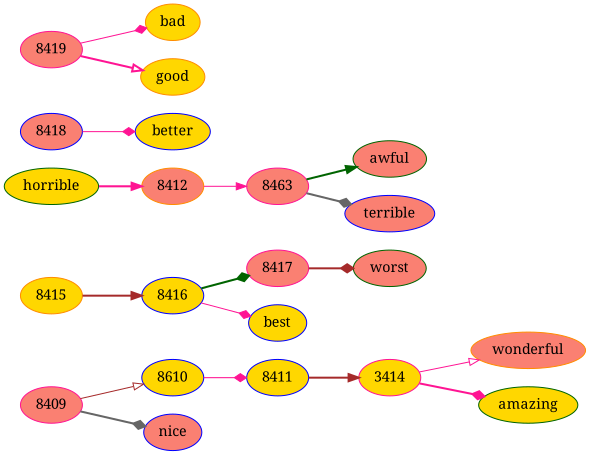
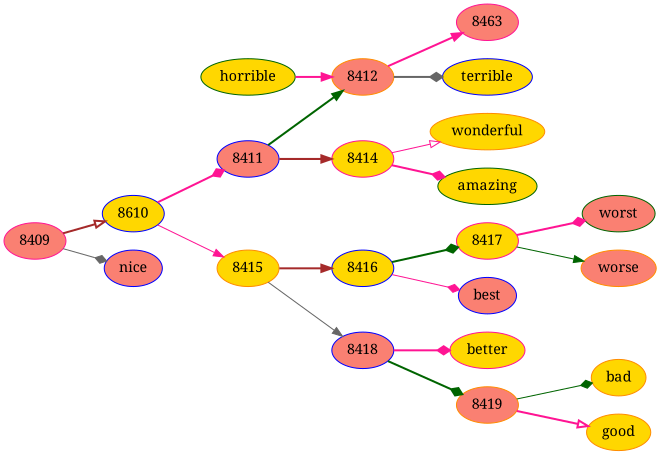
edge "8419" -> "bad": color deeppink -> darkgreen
node "8419": color deeppink -> darkorange
edge "8411" -> "8412": added
edge "8418" -> "better": style solid -> bold
node "better": color blue -> deeppink
node "awful": removed
edge "8412" -> "8463": style solid -> bold
edge "8463" -> "terrible": now "8412" -> "terrible"
node "terrible": fillcolor salmon -> gold
edge "8610" -> "8415": added
node "8417": fillcolor salmon -> gold
edge "8417" -> "worst": color brown -> deeppink
node "worse": added
edge "8415" -> "8418": added
node "best": fillcolor gold -> salmon
node "wonderful": fillcolor salmon -> gold
edge "8418" -> "8419": added
edge "8610" -> "8411": style solid -> bold
node "8411": fillcolor gold -> salmon
node "3414": label "3414" -> "8414"
edge "8409" -> "8610": style solid -> bold
edge "8409" -> "nice": style bold -> solid
